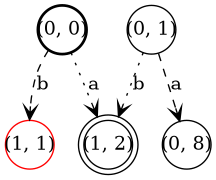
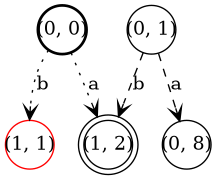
edge "(0, 0)" -> "(1, 1)": style dashed -> dotted
edge "(0, 1)" -> "(1, 2)": style dotted -> dashed
